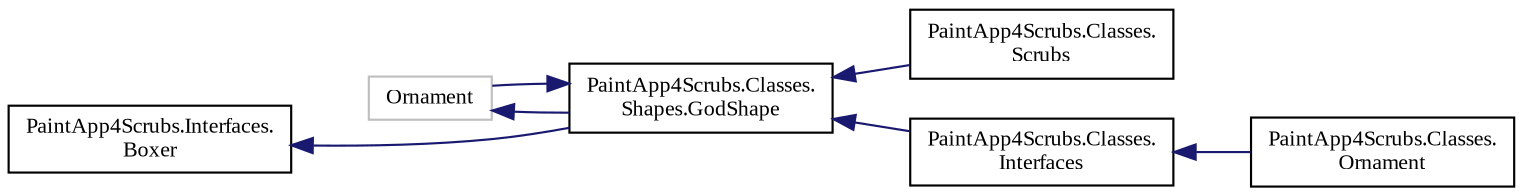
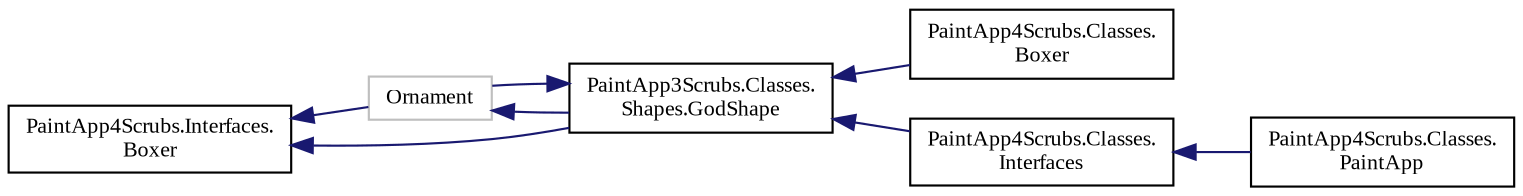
node "PaintApp4Scrubs.Classes. Scrubs": label "PaintApp4Scrubs.Classes. Scrubs" -> "PaintApp4Scrubs.Classes. Boxer"
node "PaintApp4Scrubs.Classes. Shapes.GodShape": label "PaintApp4Scrubs.Classes. Shapes.GodShape" -> "PaintApp3Scrubs.Classes. Shapes.GodShape"
edge "Ornament" -> "PaintApp4Scrubs.Interfaces. Boxer": added
node "PaintApp4Scrubs.Classes. Ornament": label "PaintApp4Scrubs.Classes. Ornament" -> "PaintApp4Scrubs.Classes. PaintApp"
